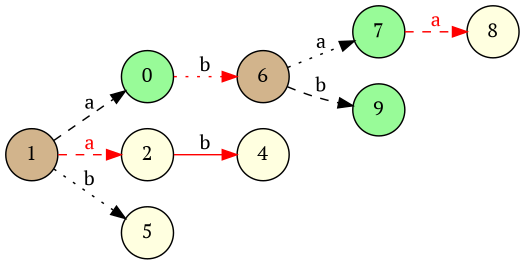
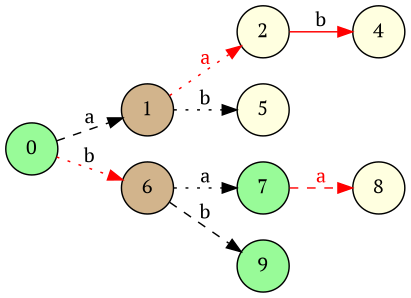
edge "1" -> "0": reversed
edge "1" -> "2": style dashed -> dotted
